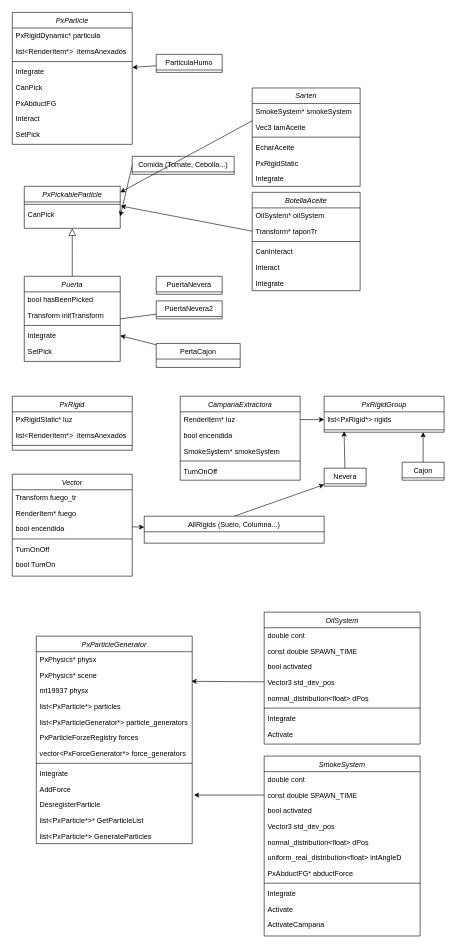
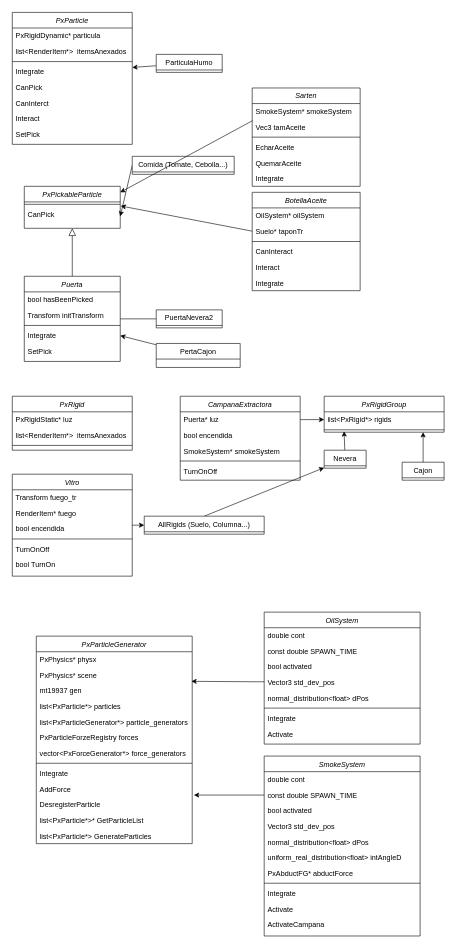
node "PxAbductFG": label "PxAbductFG" -> "CanInterct"
node "PxRigidStatic": label "PxRigidStatic" -> "QuemarAceite"
node "Transform* taponTr": label "Transform* taponTr" -> "Suelo* taponTr"
node "PuertaNevera": removed
node "PuertaNevera2": moved (189, 310) -> (189, 319)
node "RenderItem* luz": label "RenderItem* luz" -> "Puerta* luz"
node "Nevera": moved (345, 477) -> (345, 459)
node "Vector": label "Vector" -> "Vitro"
node "AllRigids (Suelo, Columna...)": size 180x27 -> 120x18
node "mt19937 physx": label "mt19937 physx" -> "mt19937 gen"
